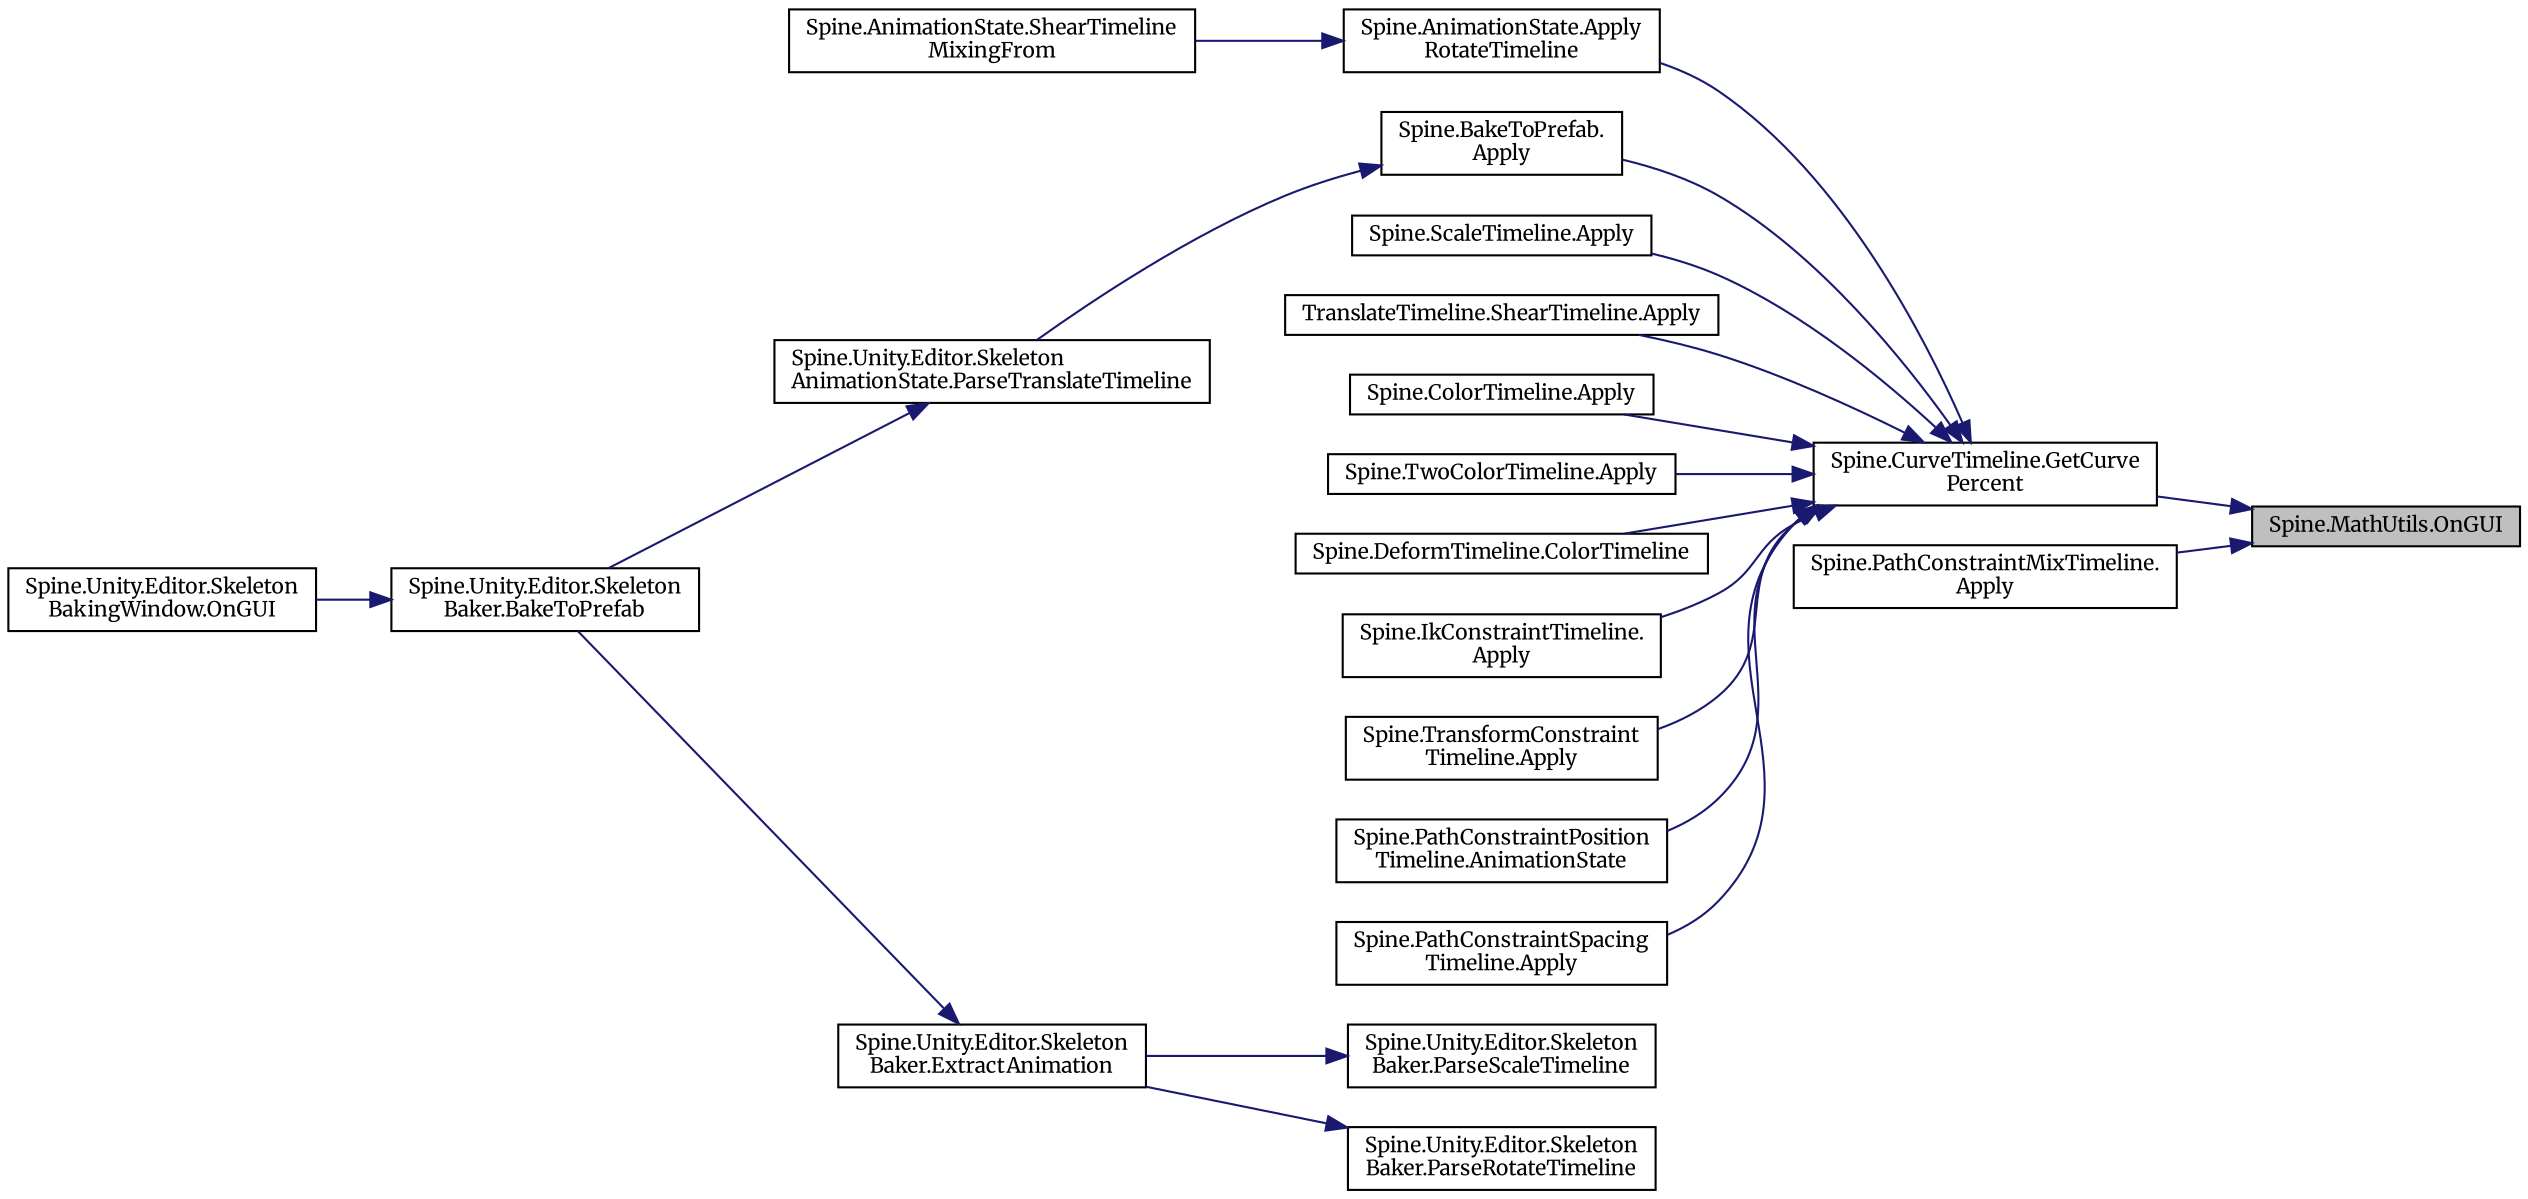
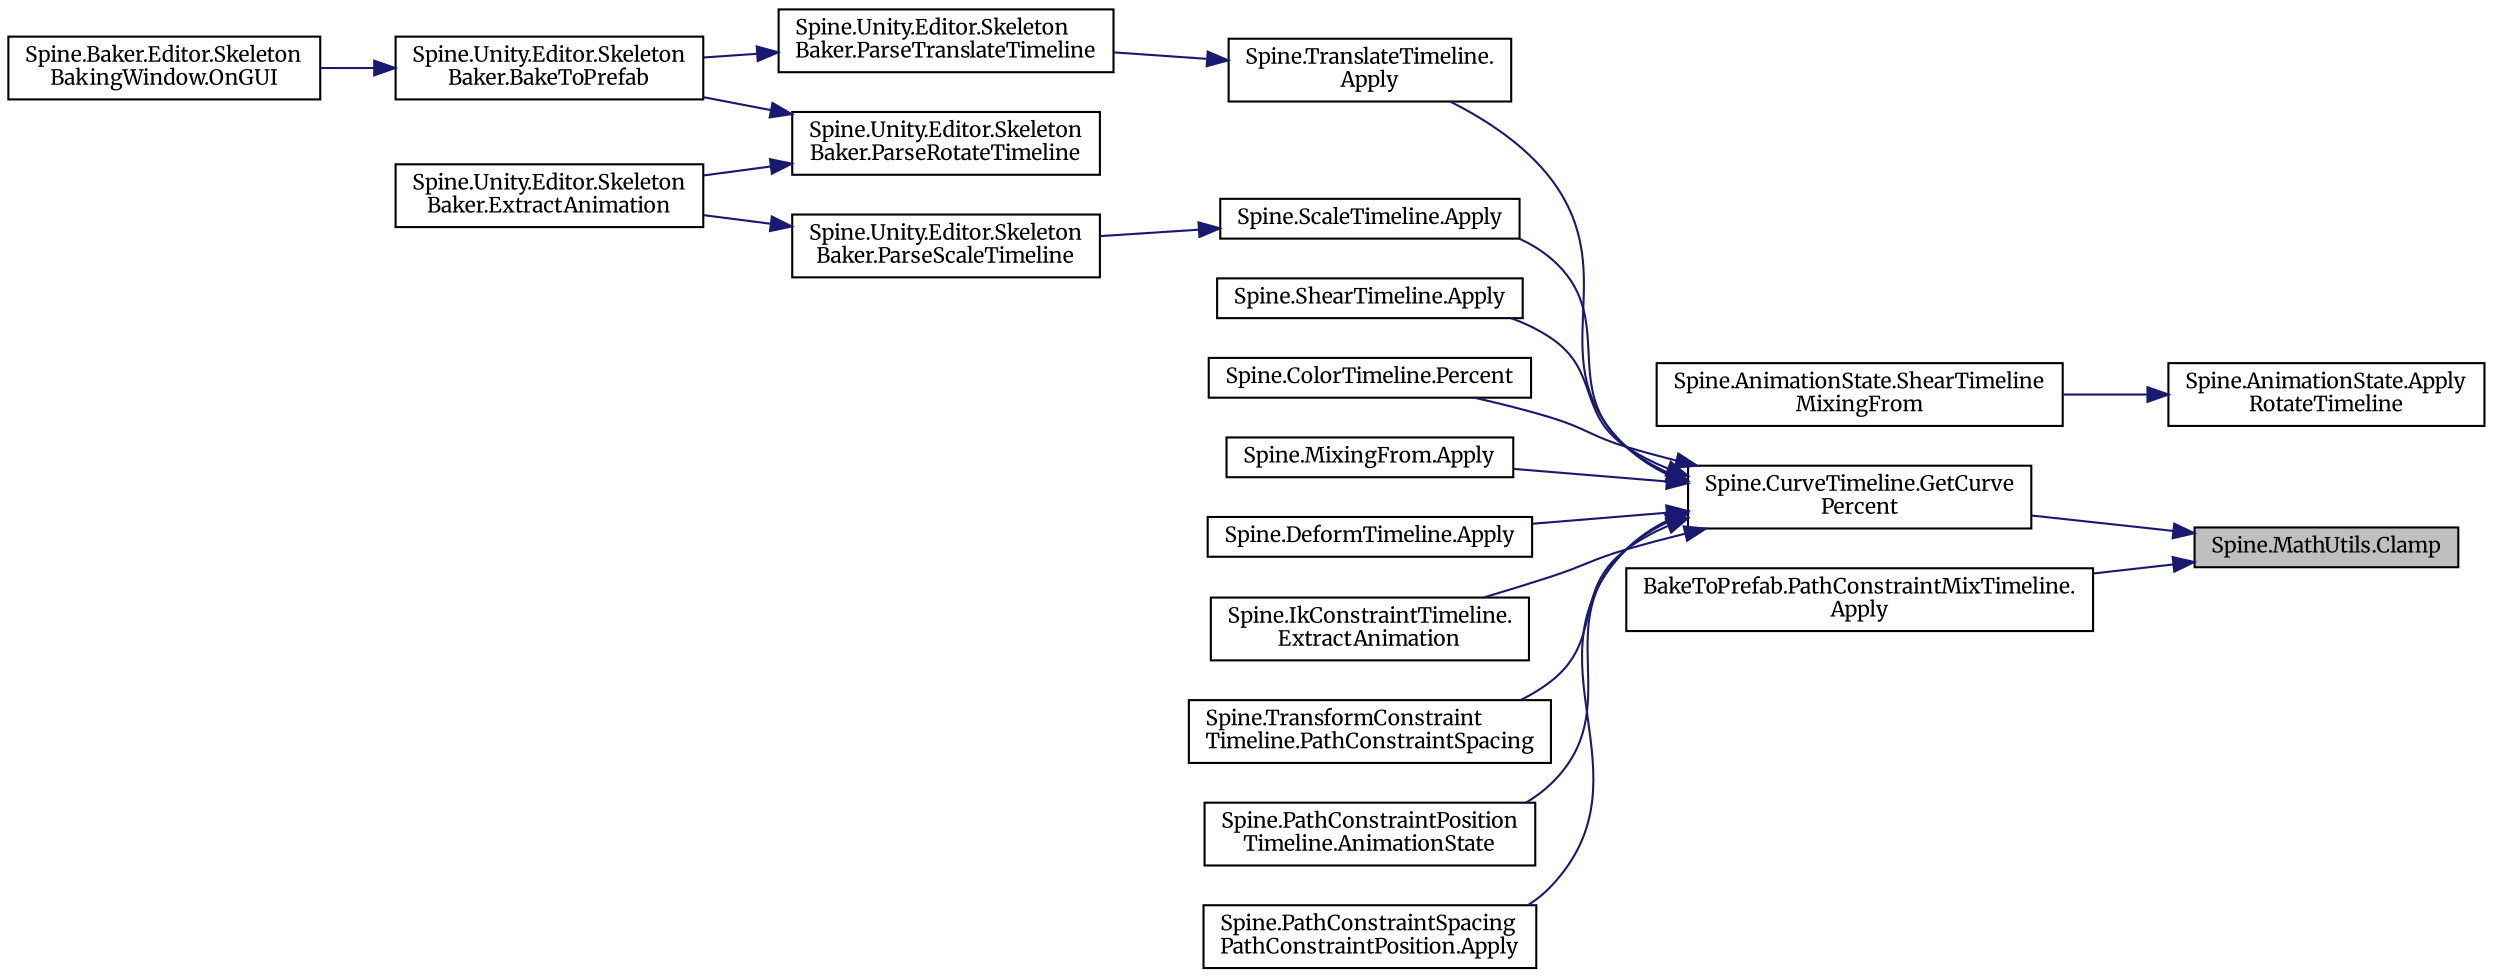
node "Spine.BakeToPrefab. Apply": label "Spine.BakeToPrefab. Apply" -> "Spine.TranslateTimeline. Apply"
edge "Spine.AnimationState.Apply RotateTimeline" -> "Spine.CurveTimeline.GetCurve Percent": removed
edge "Spine.Unity.Editor.Skeleton Baker.ParseScaleTimeline" -> "Spine.ScaleTimeline.Apply": added
node "TranslateTimeline.ShearTimeline.Apply": label "TranslateTimeline.ShearTimeline.Apply" -> "Spine.ShearTimeline.Apply"
node "Spine.Unity.Editor.Skeleton AnimationState.ParseTranslateTimeline": label "Spine.Unity.Editor.Skeleton AnimationState.ParseTranslateTimeline" -> "Spine.Unity.Editor.Skeleton Baker.ParseTranslateTimeline"
node "Spine.ColorTimeline.Apply": label "Spine.ColorTimeline.Apply" -> "Spine.ColorTimeline.Percent"
node "Spine.TwoColorTimeline.Apply": label "Spine.TwoColorTimeline.Apply" -> "Spine.MixingFrom.Apply"
node "Spine.MathUtils.OnGUI": label "Spine.MathUtils.OnGUI" -> "Spine.MathUtils.Clamp"
node "Spine.DeformTimeline.ColorTimeline": label "Spine.DeformTimeline.ColorTimeline" -> "Spine.DeformTimeline.Apply"
node "Spine.PathConstraintMixTimeline. Apply": label "Spine.PathConstraintMixTimeline. Apply" -> "BakeToPrefab.PathConstraintMixTimeline. Apply"
node "Spine.Unity.Editor.Skeleton BakingWindow.OnGUI": label "Spine.Unity.Editor.Skeleton BakingWindow.OnGUI" -> "Spine.Baker.Editor.Skeleton BakingWindow.OnGUI"
node "Spine.IkConstraintTimeline. Apply": label "Spine.IkConstraintTimeline. Apply" -> "Spine.IkConstraintTimeline. ExtractAnimation"
node "Spine.TransformConstraint Timeline.Apply": label "Spine.TransformConstraint Timeline.Apply" -> "Spine.TransformConstraint Timeline.PathConstraintSpacing"
edge "Spine.Unity.Editor.Skeleton Baker.BakeToPrefab" -> "Spine.Unity.Editor.Skeleton Baker.ExtractAnimation": now "Spine.Unity.Editor.Skeleton Baker.BakeToPrefab" -> "Spine.Unity.Editor.Skeleton Baker.ParseRotateTimeline"
node "Spine.PathConstraintSpacing Timeline.Apply": label "Spine.PathConstraintSpacing Timeline.Apply" -> "Spine.PathConstraintSpacing PathConstraintPosition.Apply"
